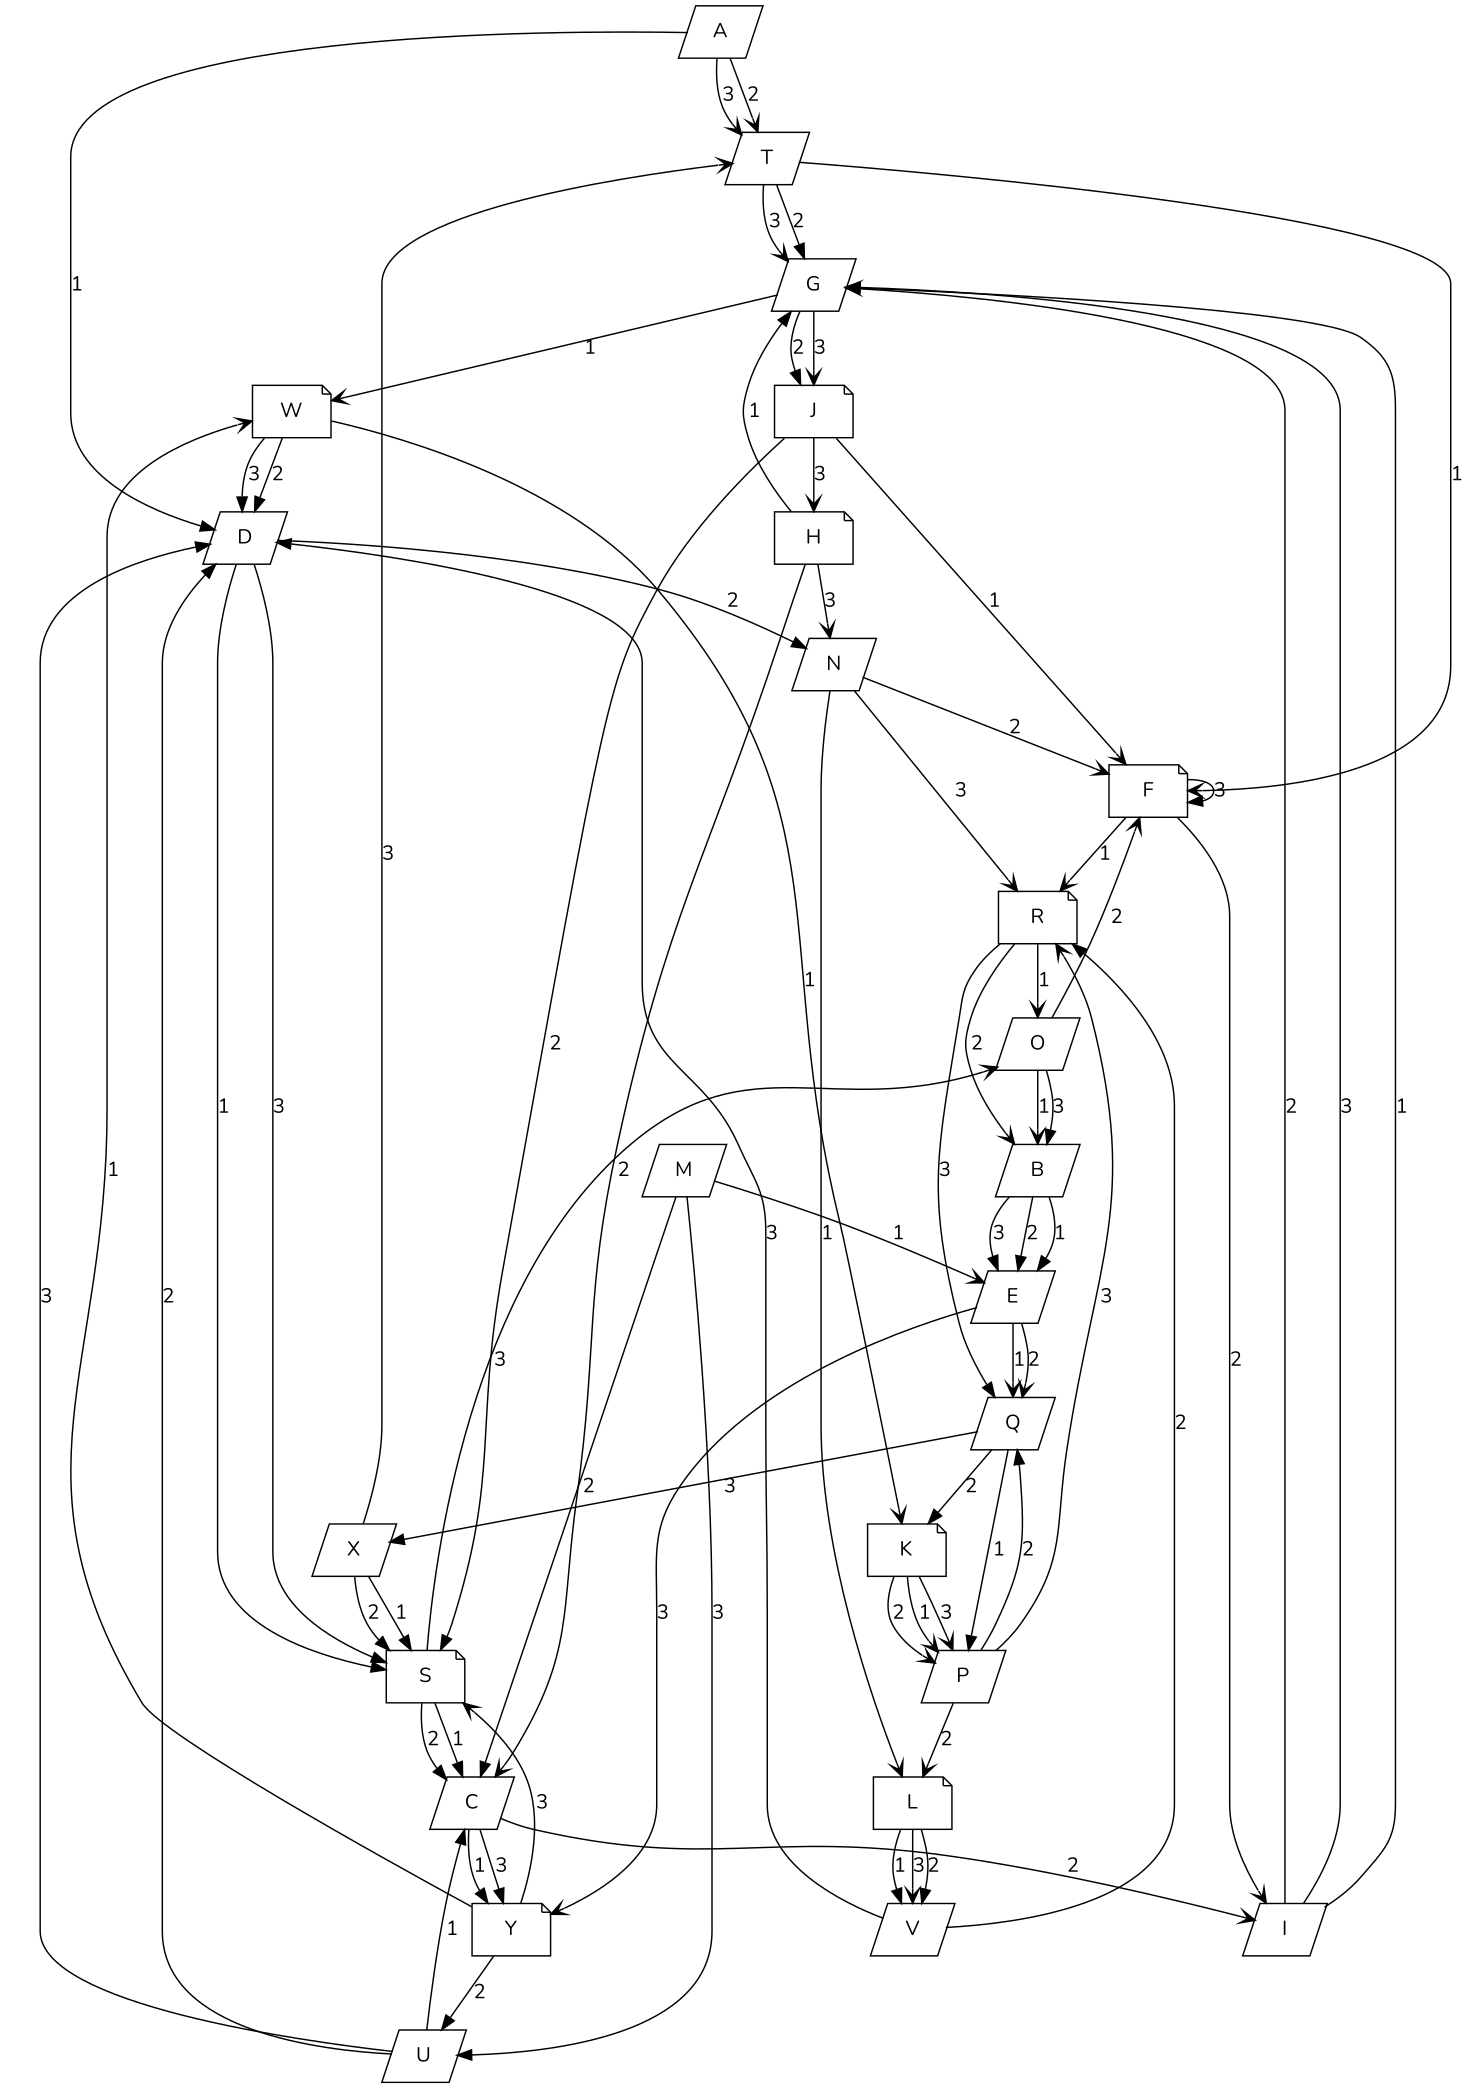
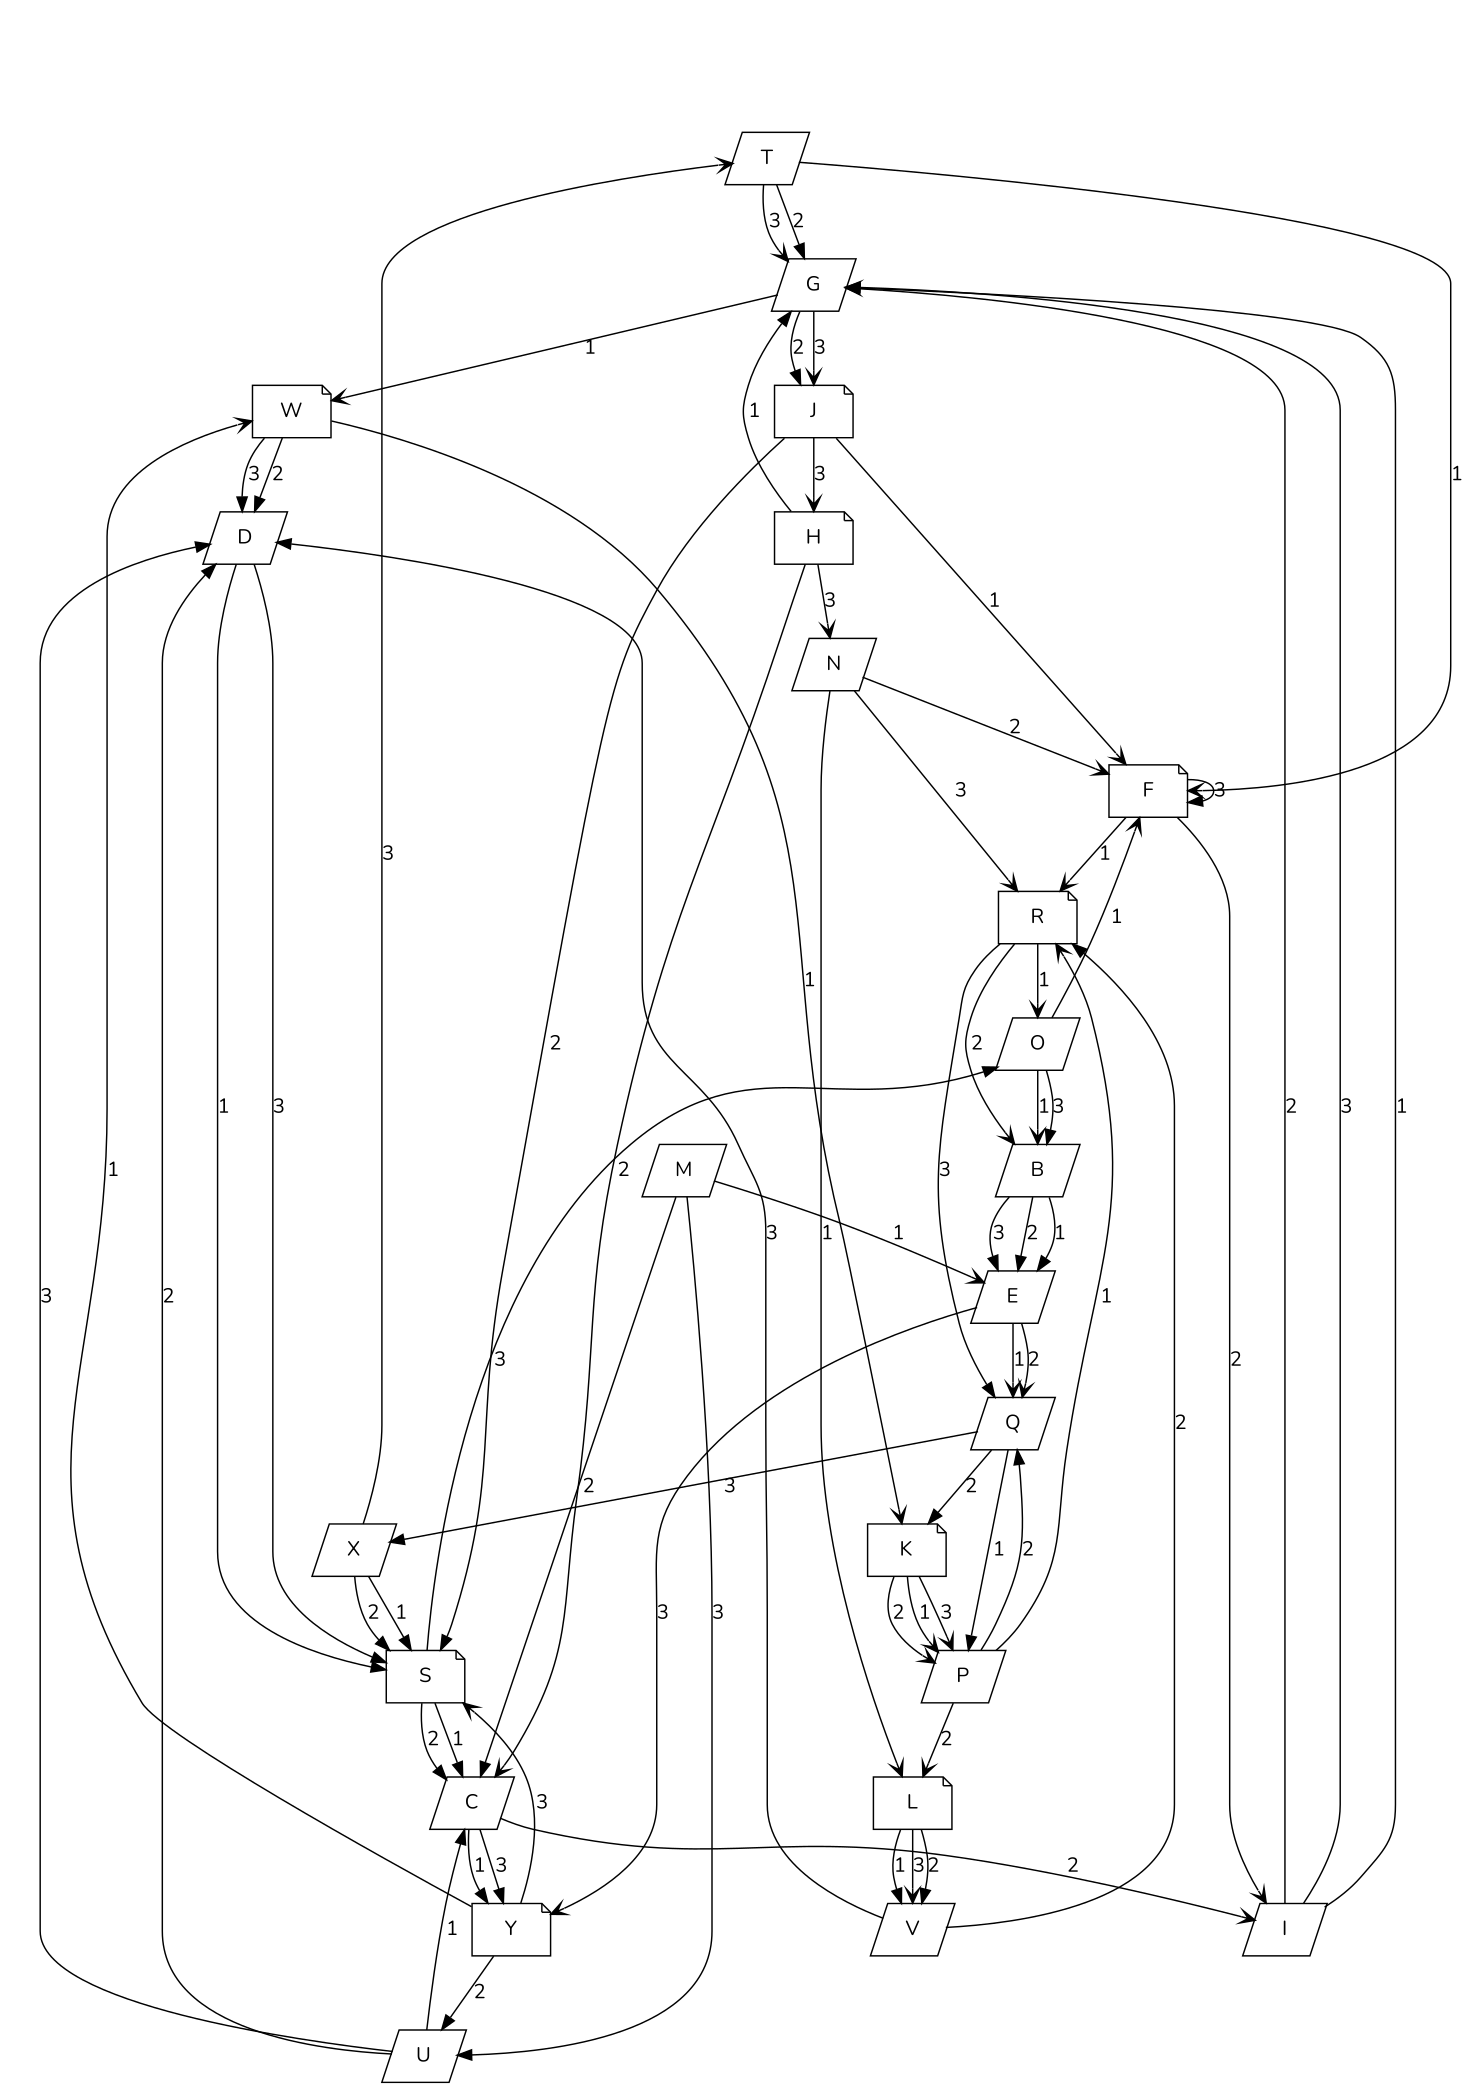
node "A": removed
edge "D" -> "N": removed, label "2"
edge "O" -> "F": label "2" -> "1"
edge "S" -> "O": arrowhead vee -> normal
edge "P" -> "R": label "3" -> "1"
